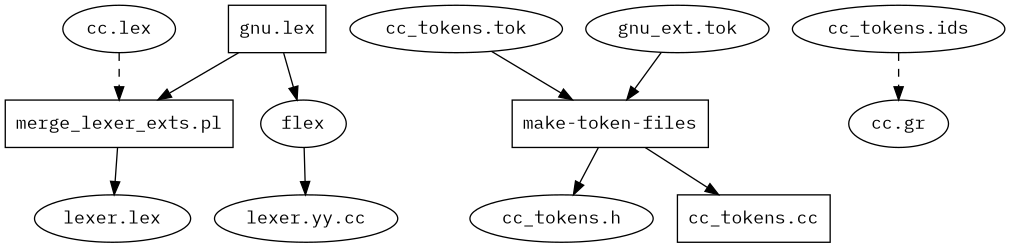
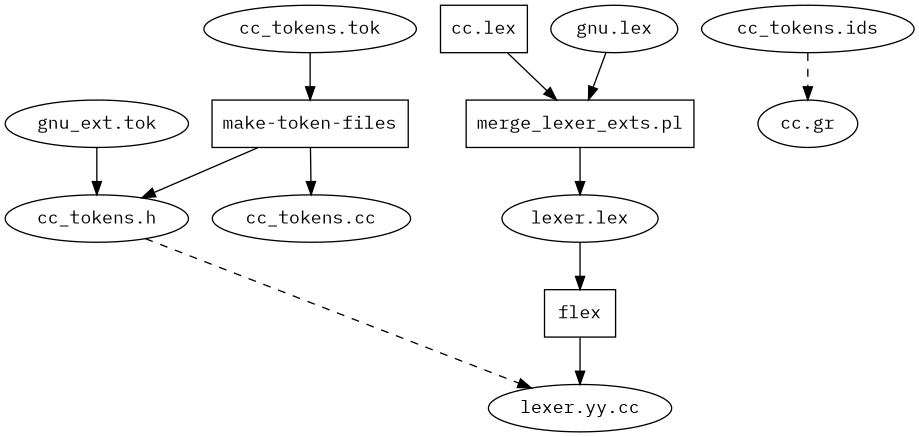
node "cc.lex": shape ellipse -> box
node "gnu.lex": shape box -> ellipse
edge "cc.lex" -> "merge_lexer_exts.pl": style dashed -> solid
edge "gnu.lex" -> "flex": now "lexer.lex" -> "flex"
edge "gnu_ext.tok" -> "make-token-files": now "gnu_ext.tok" -> "cc_tokens.h"
node "flex": shape ellipse -> box
node "cc_tokens.cc": shape box -> ellipse
edge "cc_tokens.h" -> "lexer.yy.cc": added
